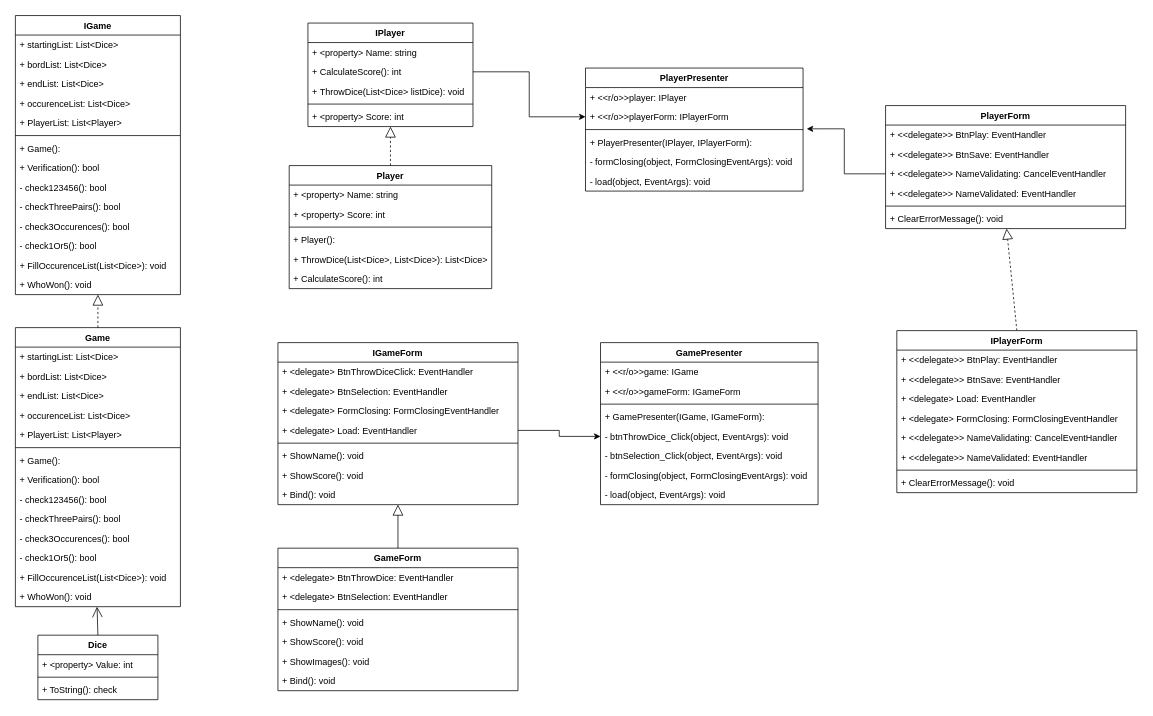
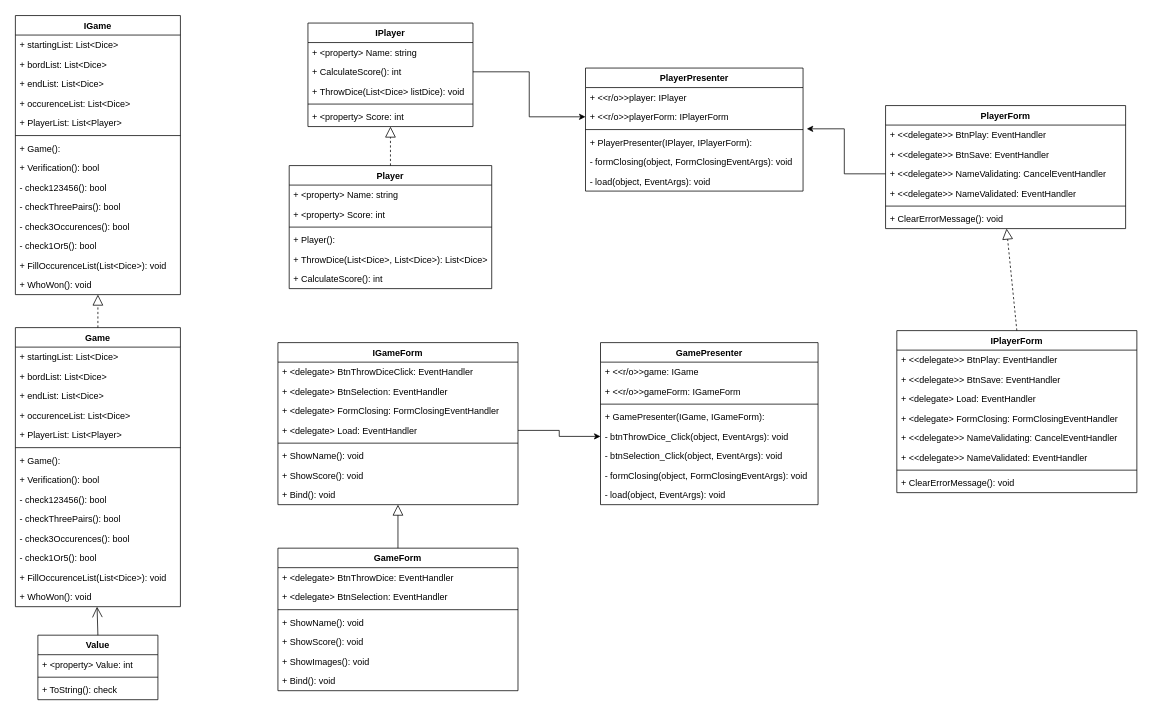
node "Dice": label "Dice" -> "Value"
